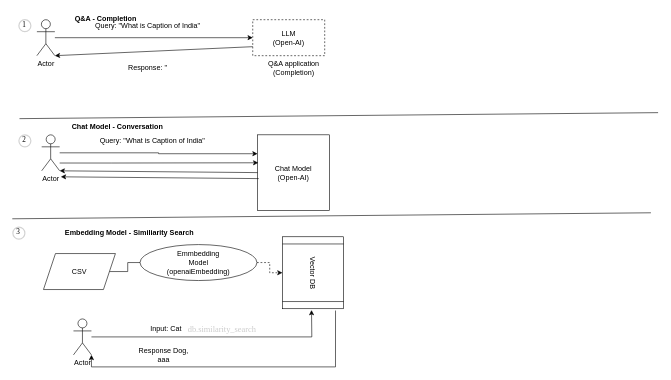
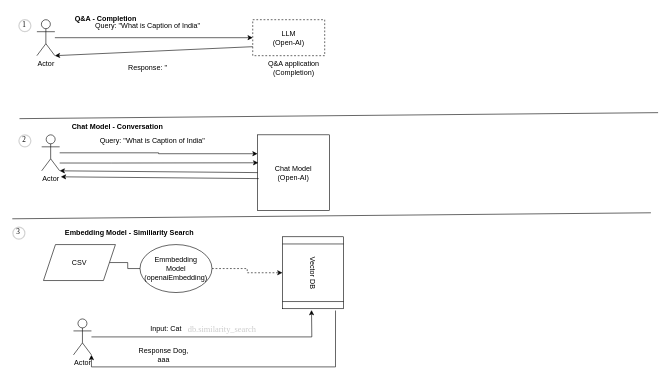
node "Emmbedding Model (openaiEmbedding)": size 117x36 -> 72x48
node "CSV": moved (80, 272) -> (80, 263)
